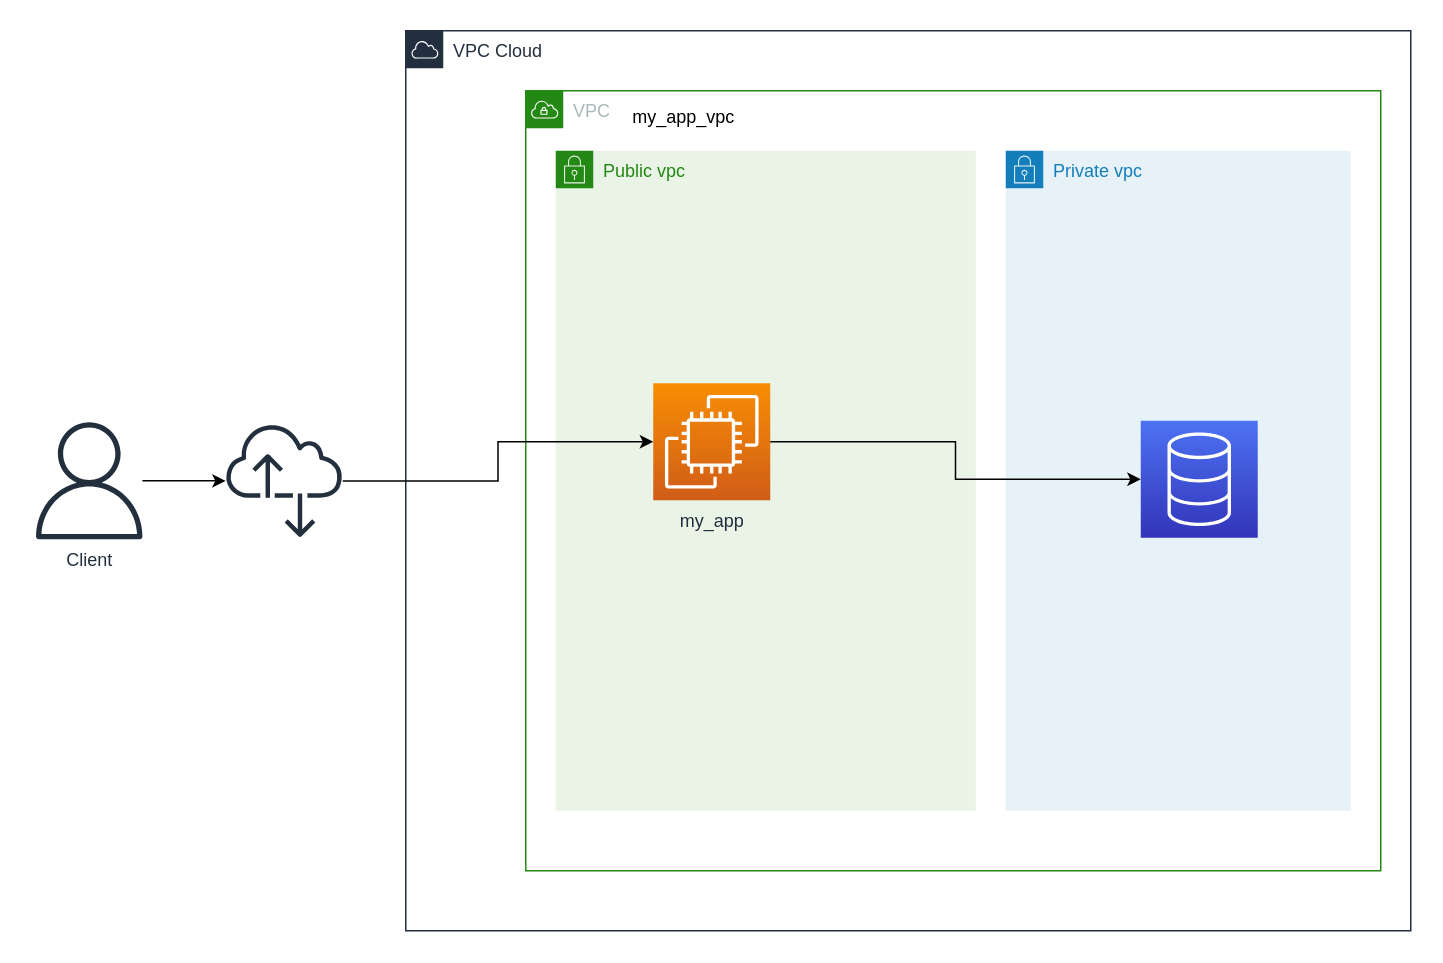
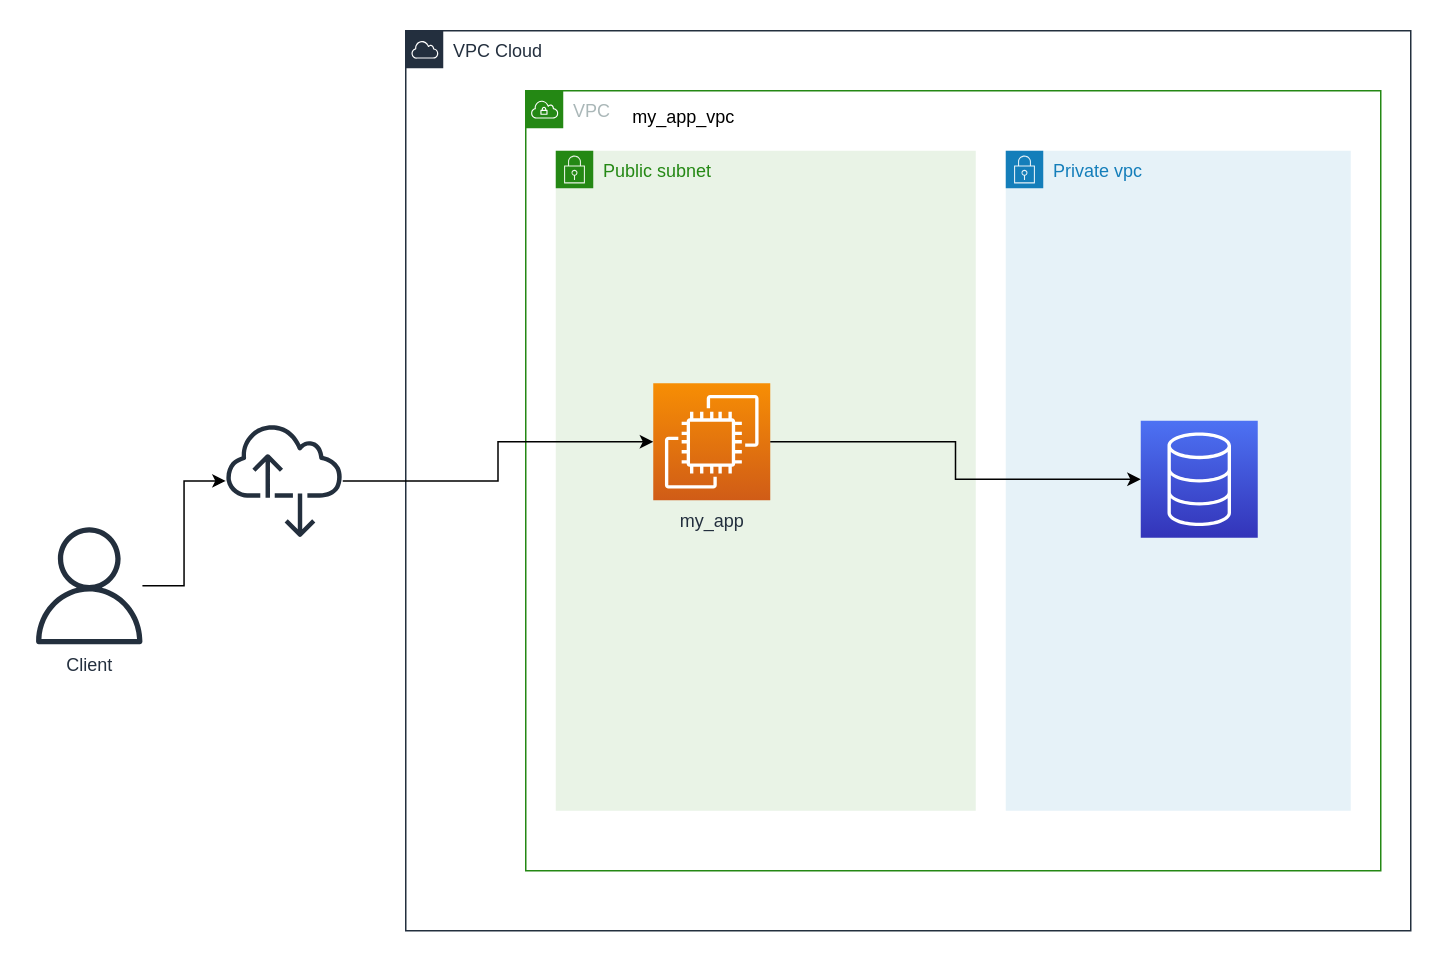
node "Public vpc": label "Public vpc" -> "Public subnet"
node "Client": moved (89, 481) -> (89, 586)
